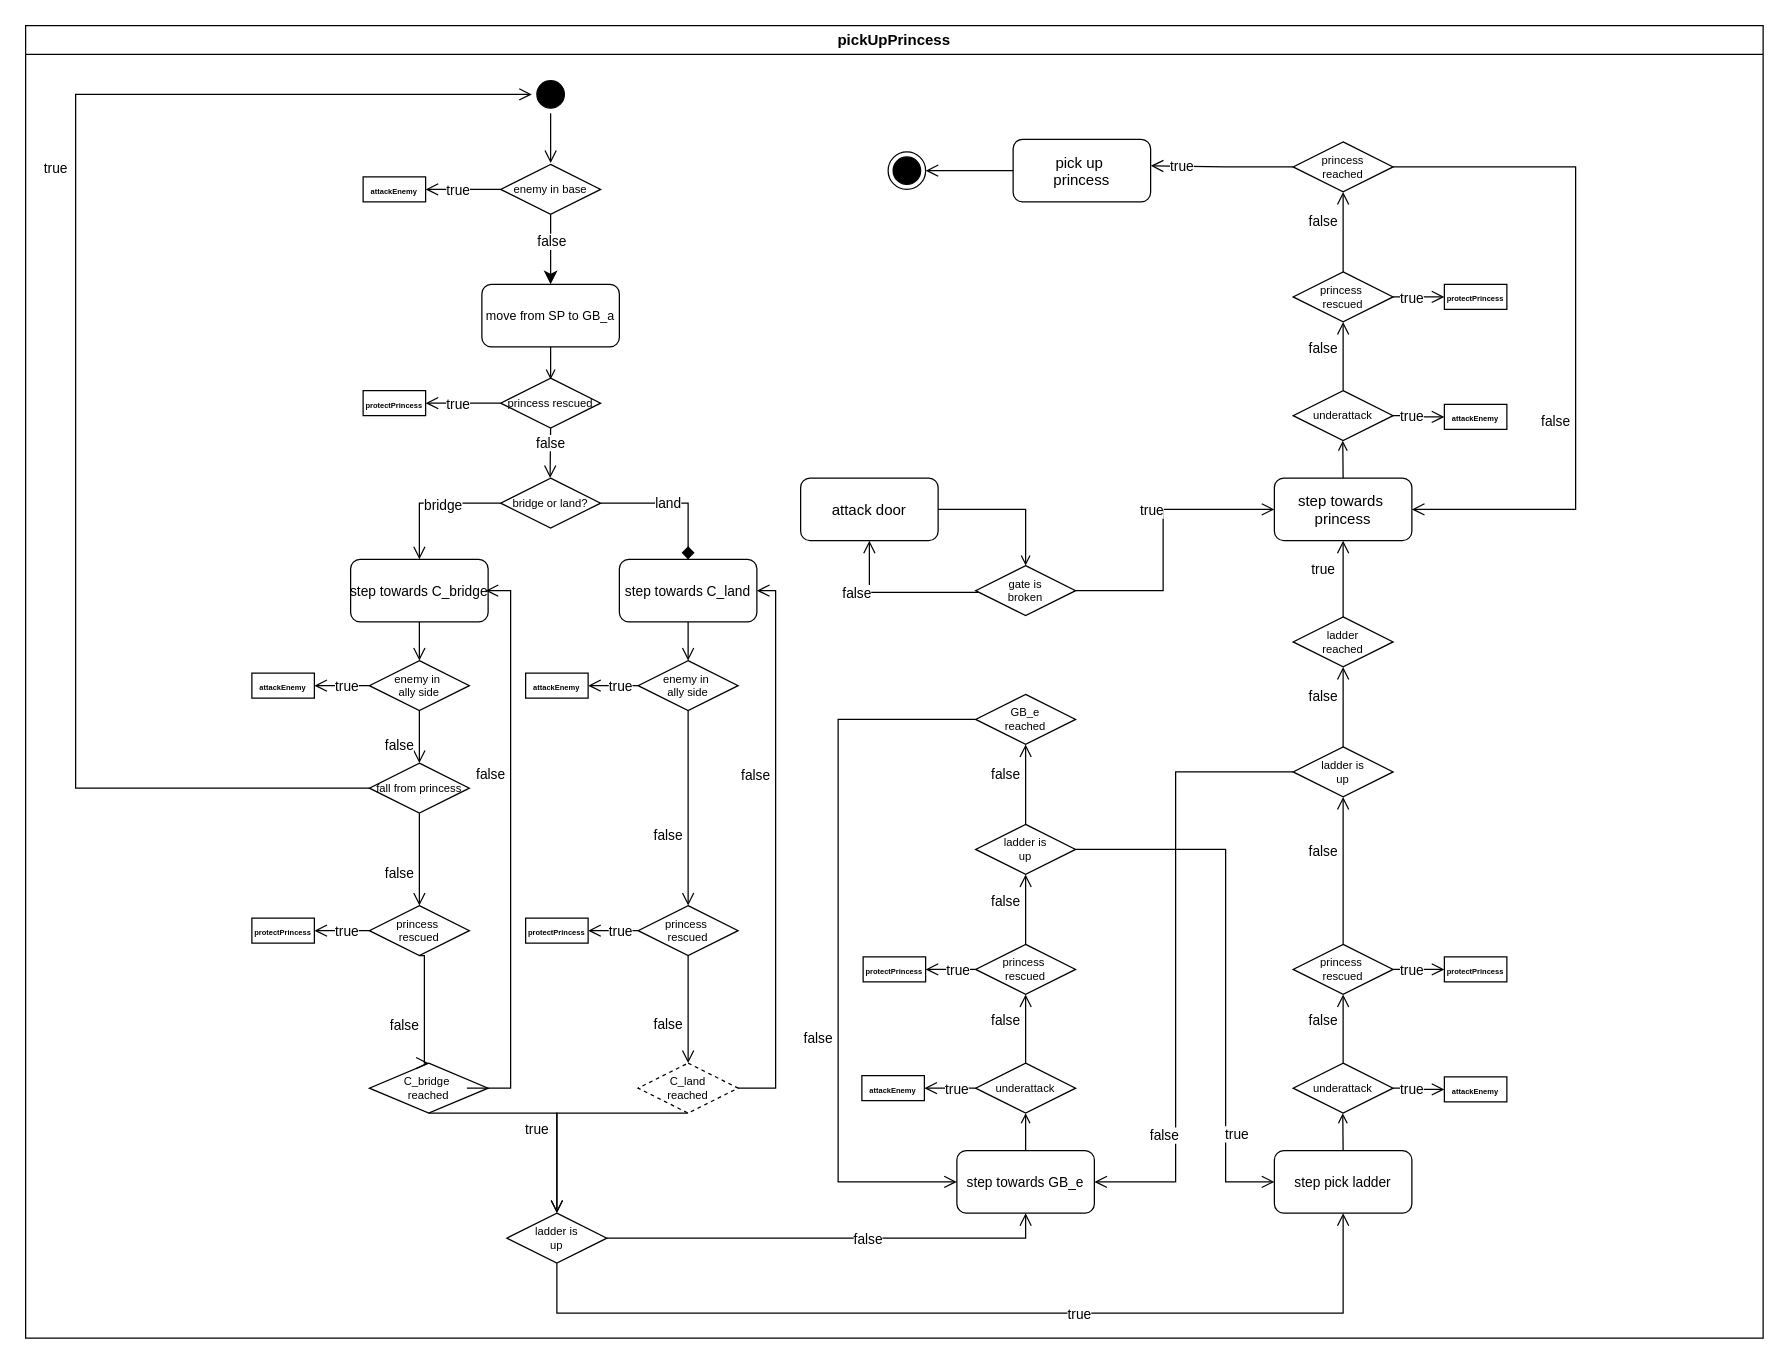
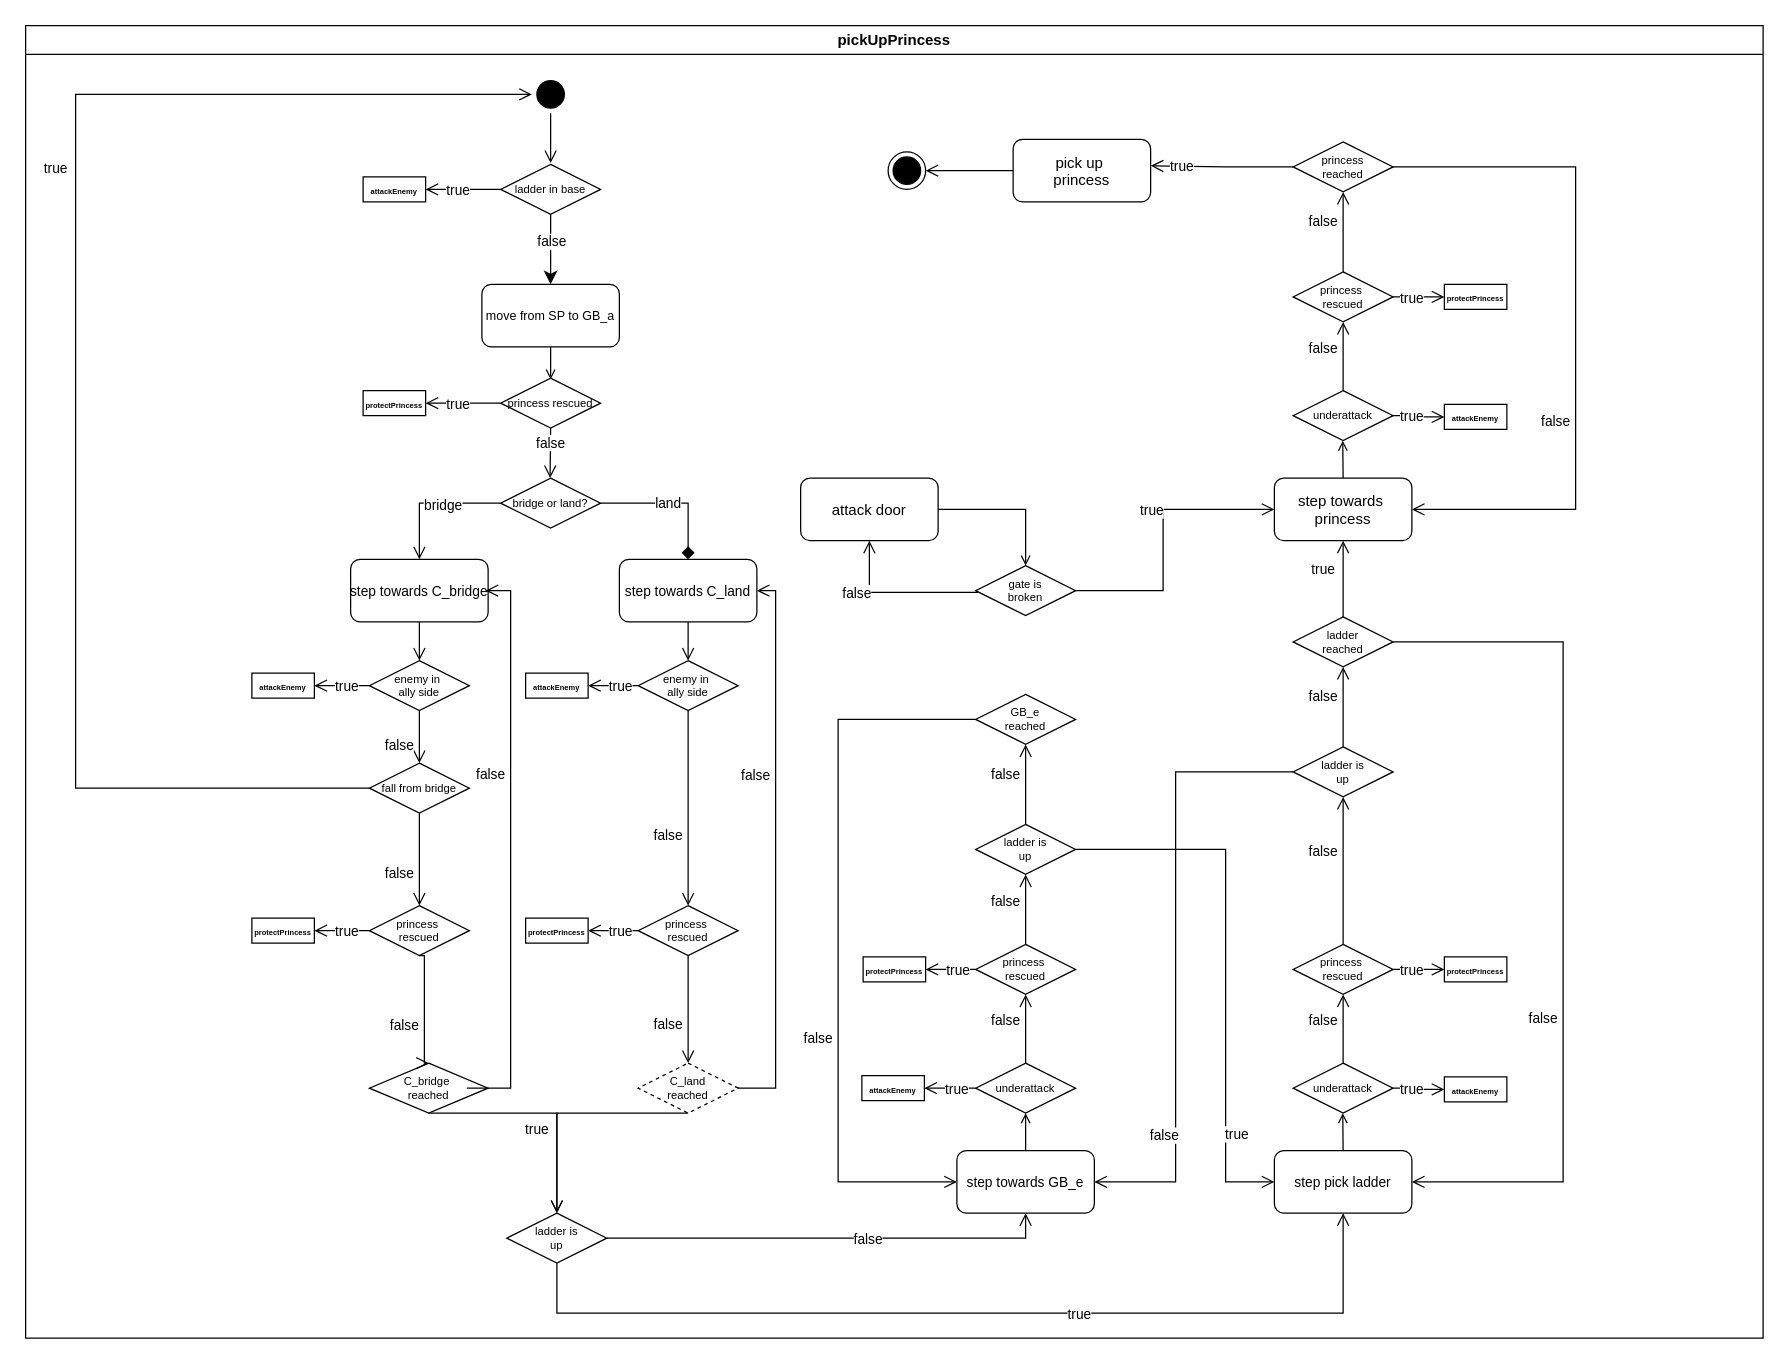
node "enemy in base": label "enemy in base" -> "ladder in base"
node "fall from princess": label "fall from princess" -> "fall from bridge"
edge "ladder reached" -> "step pick ladder": added, label "false"
